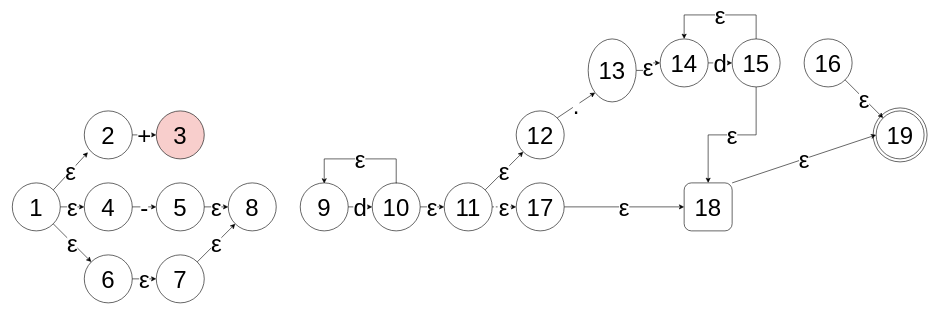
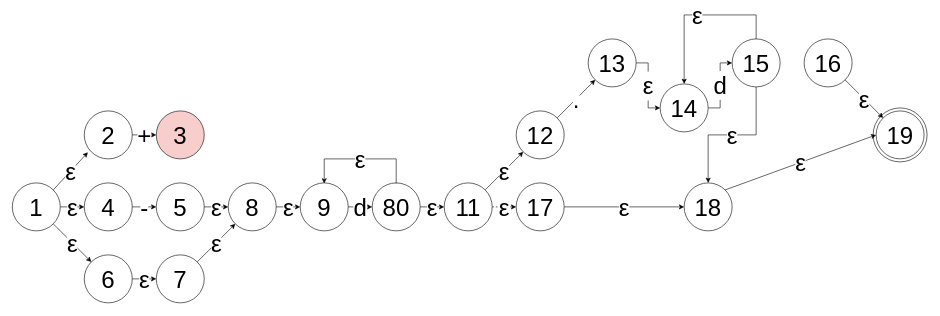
node "14": moved (684, 63) -> (684, 108)
node "13": size 48x63 -> 48x48
edge "8" -> "9": added, label "ε"
node "10": label "10" -> "80"
node "18": shape rounded rectangle -> ellipse
